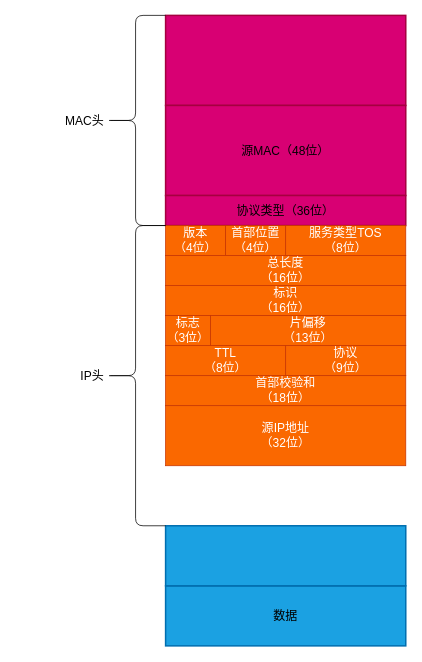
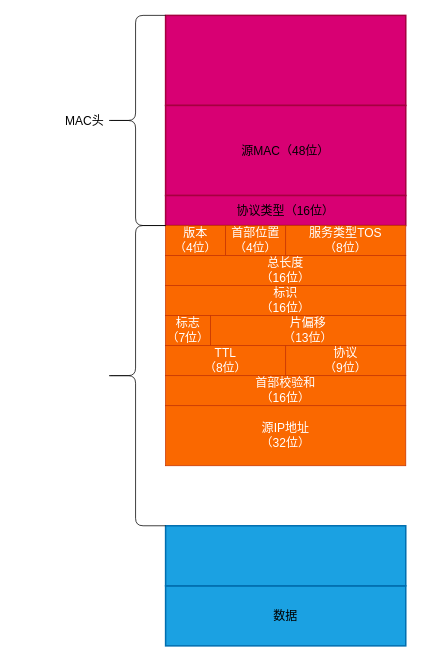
node "协议类型（36位）": label "协议类型（36位）" -> "协议类型（16位）"
node "标志 （3位）": label "标志 （3位）" -> "标志 （7位）"
node "IP头": removed
node "首部校验和 （18位）": label "首部校验和 （18位）" -> "首部校验和 （16位）"
